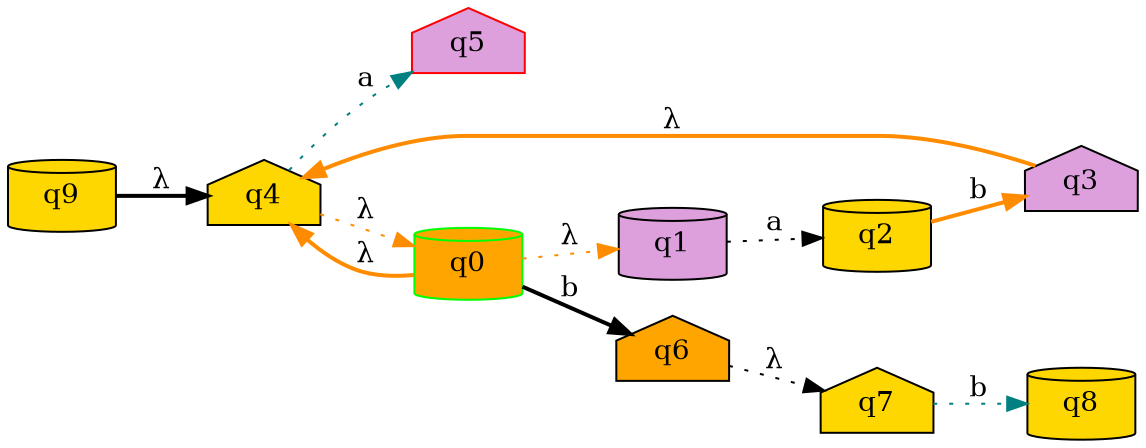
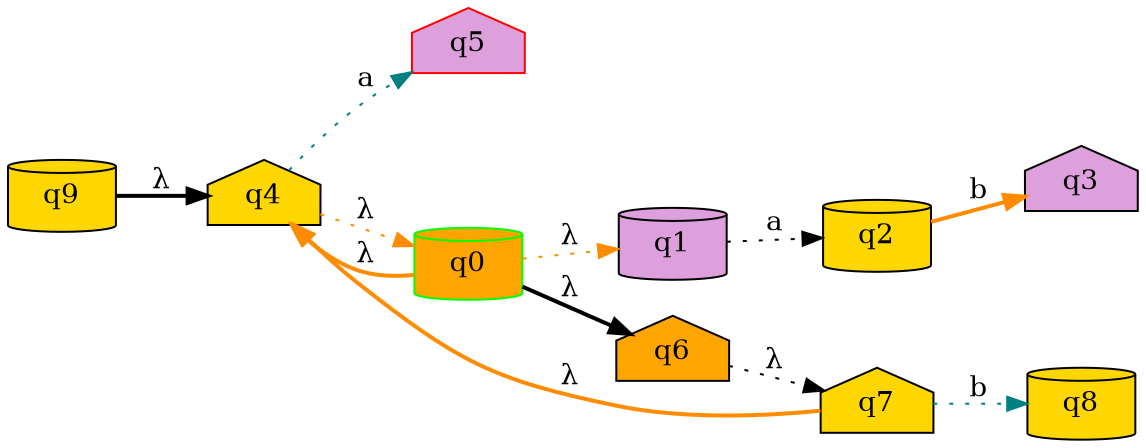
edge "q3" -> "q4": now "q7" -> "q4"
edge "q0" -> "q6": label "b" -> "λ"
